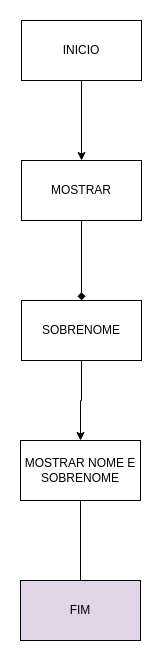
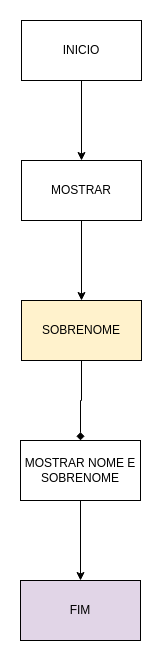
edge "MOSTRAR" -> "SOBRENOME": arrowhead diamond -> classic
node "SOBRENOME": fillcolor #ffffff -> #fff2cc
edge "SOBRENOME" -> "MOSTRAR NOME E SOBRENOME": arrowhead classic -> diamond
edge "MOSTRAR NOME E SOBRENOME" -- "FIM": arrowhead none -> classic
